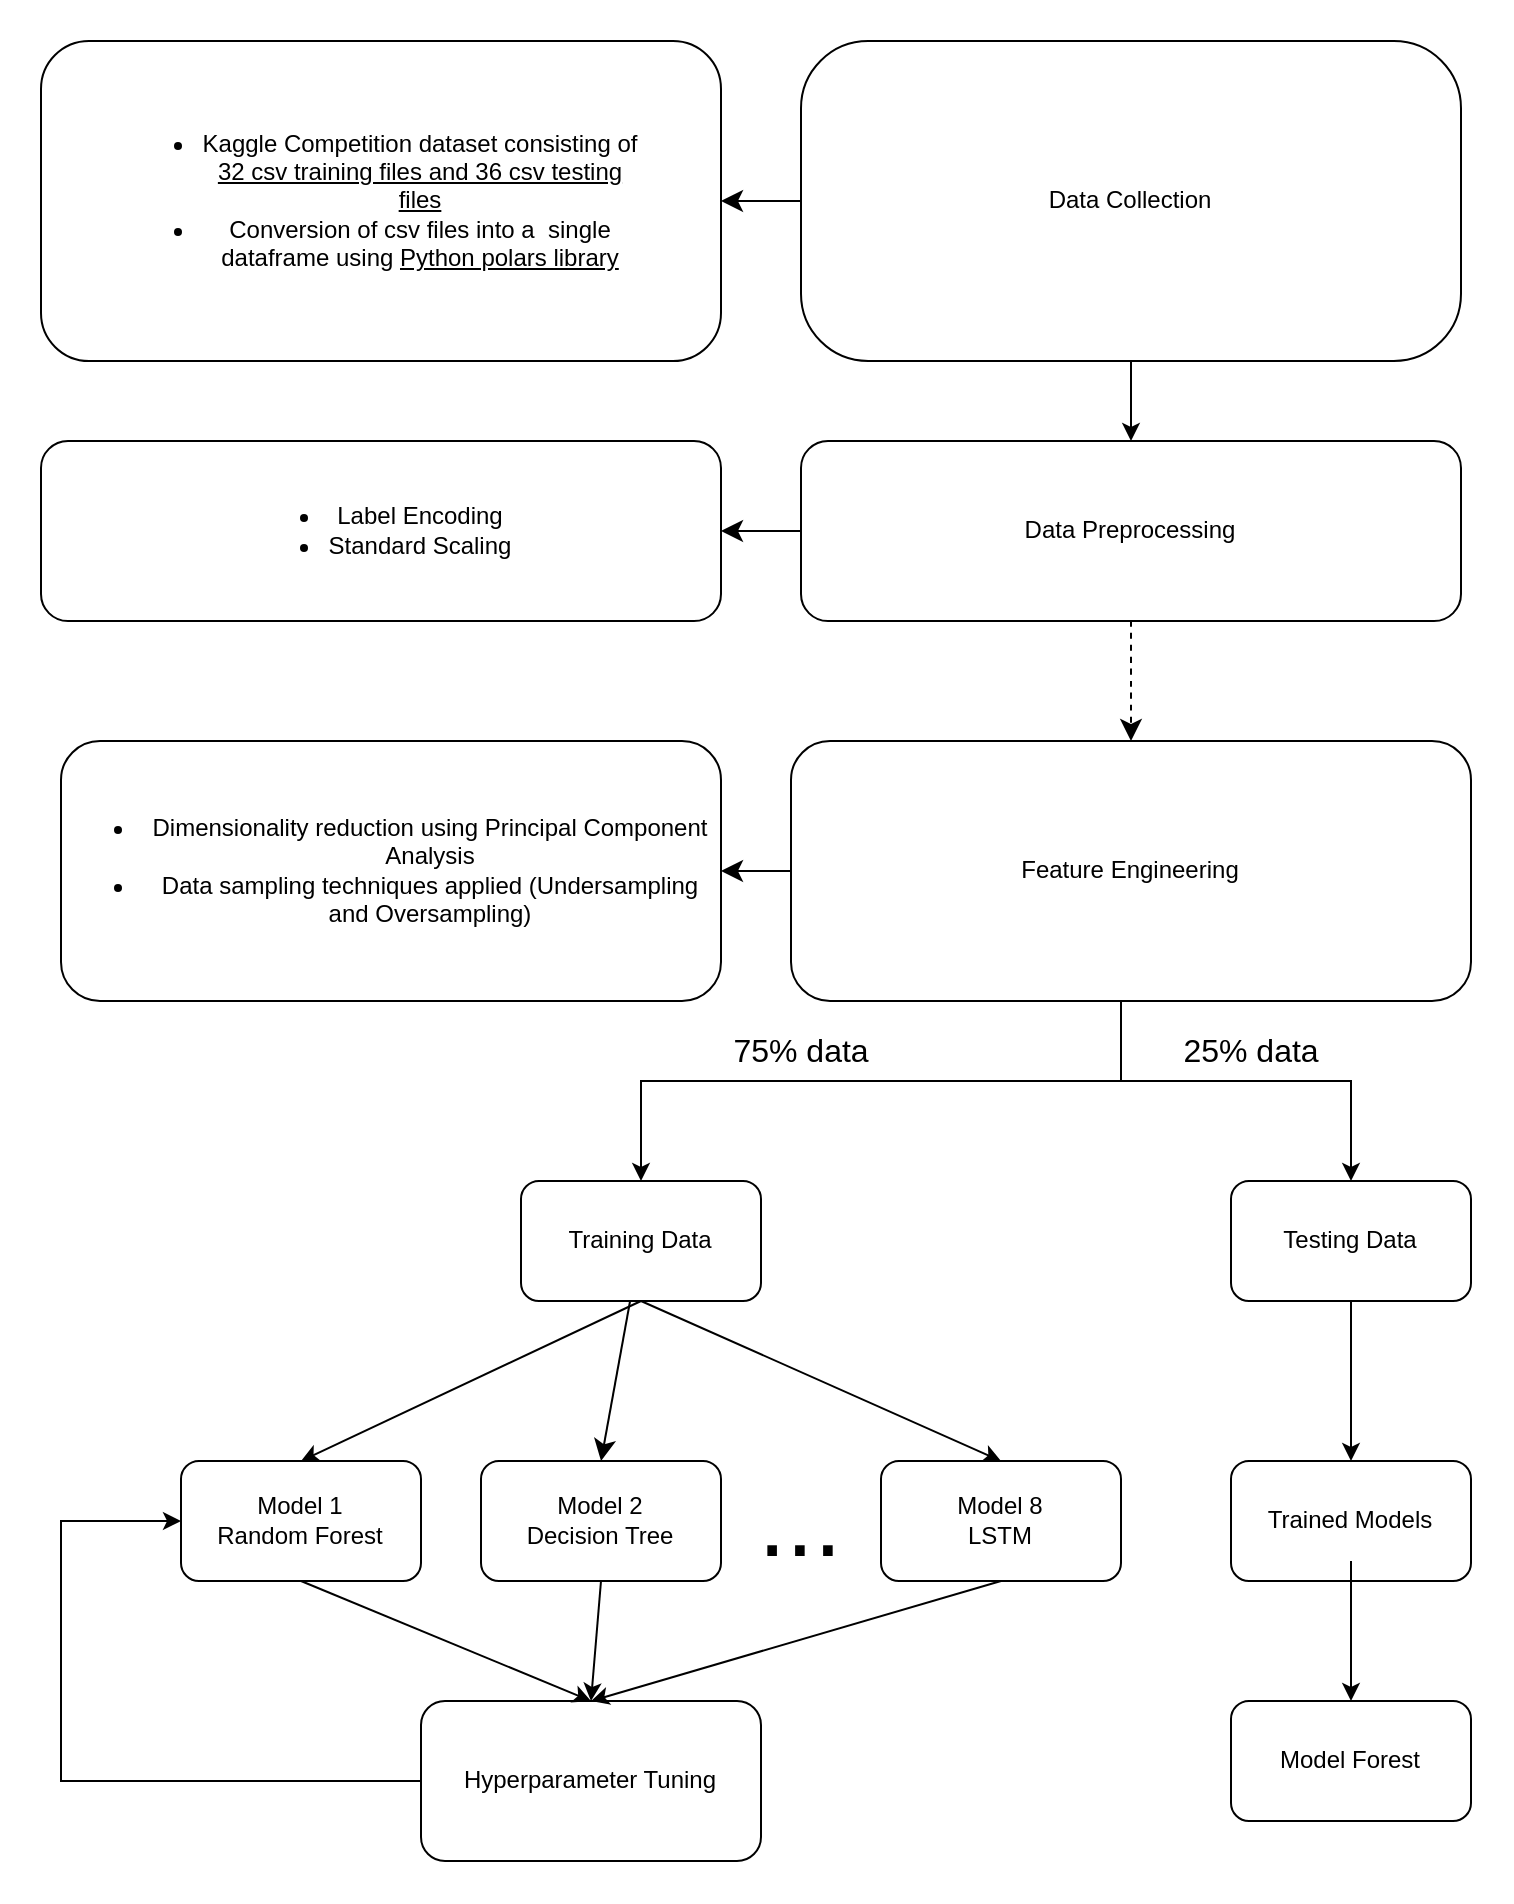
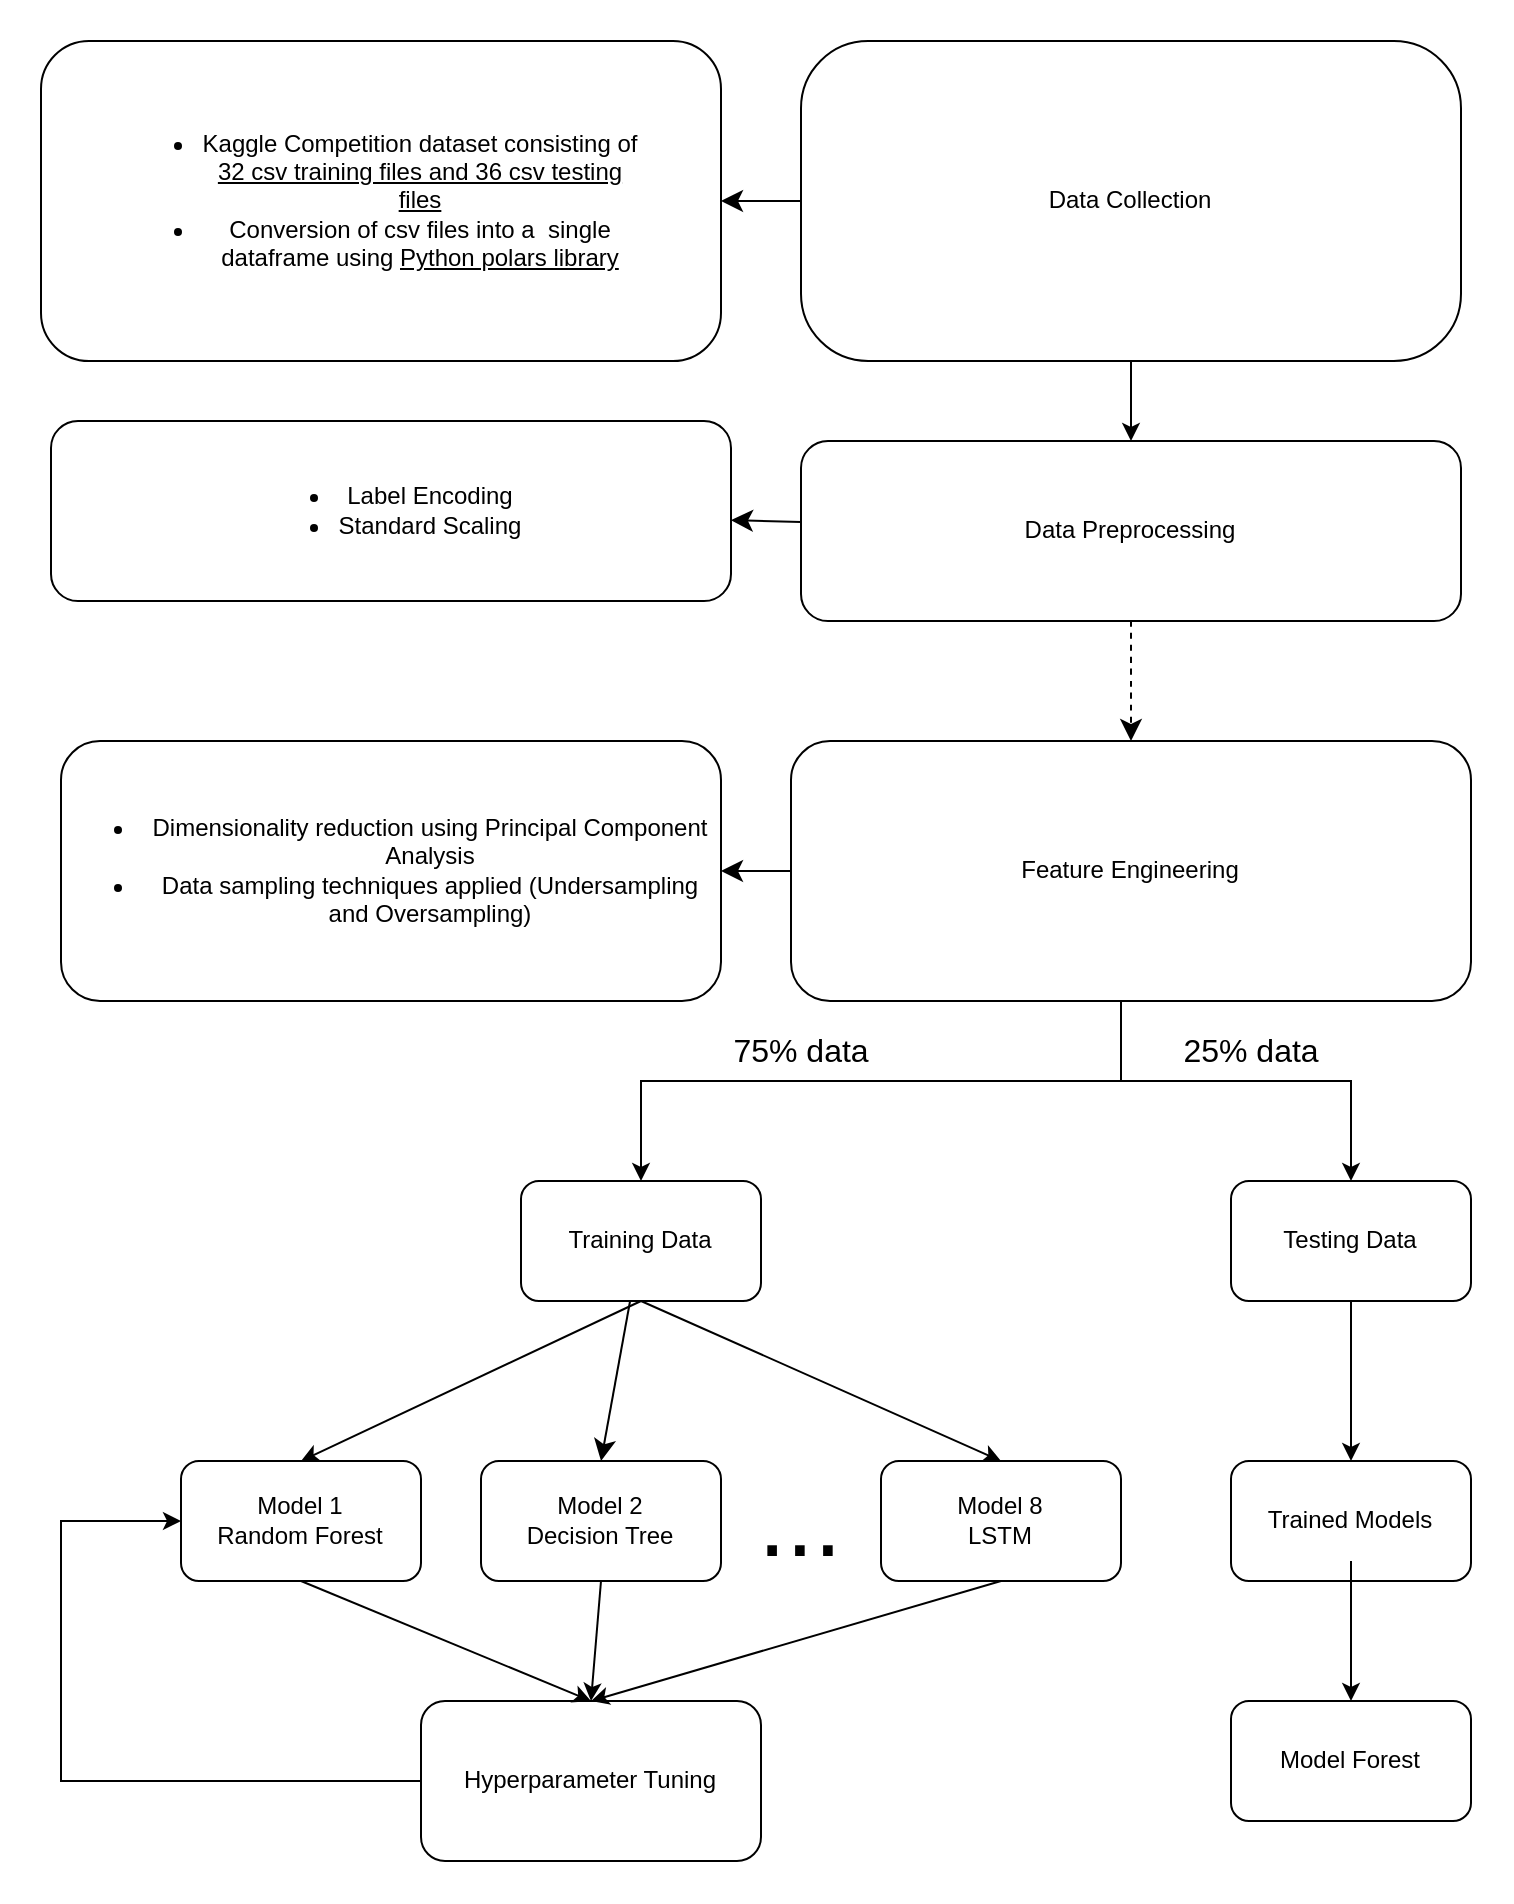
node "Label Encoding Standard Scaling": moved (381, 531) -> (391, 511)
